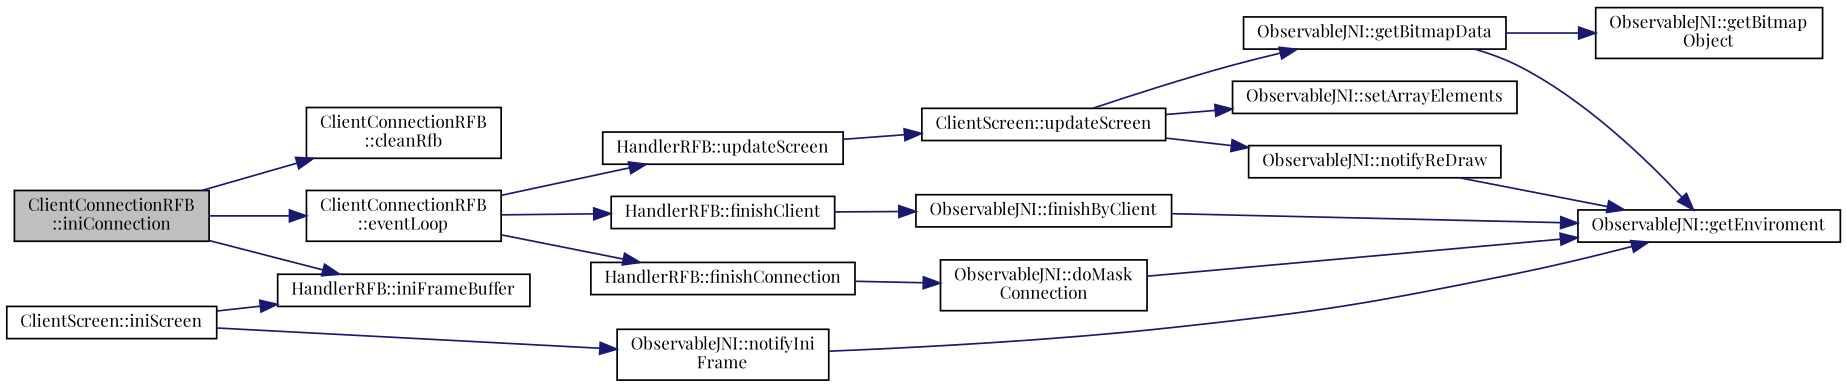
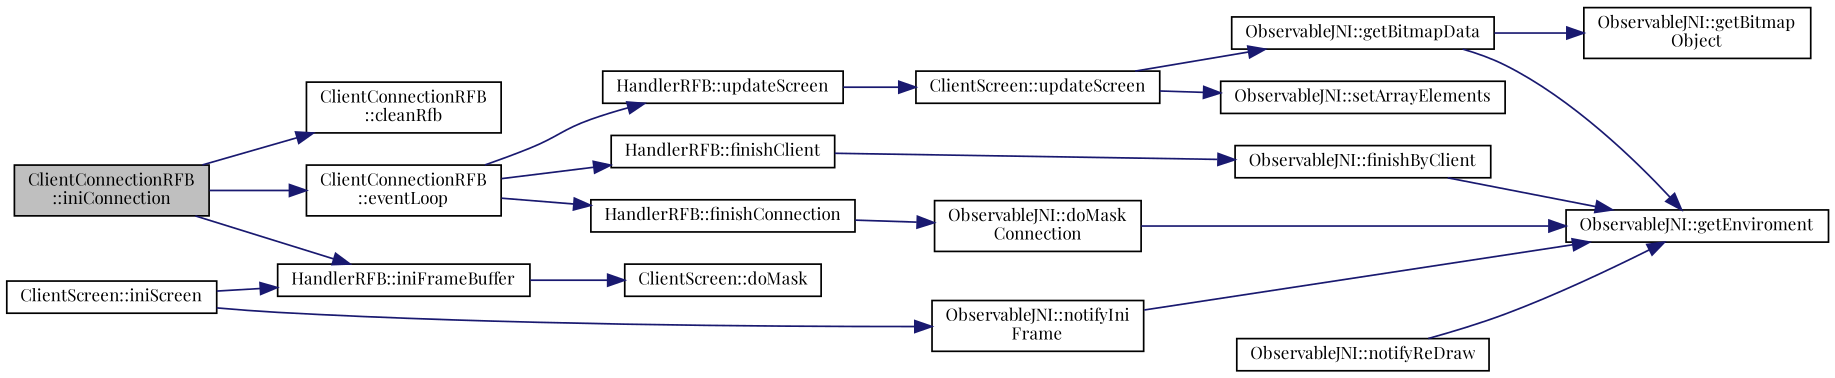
edge "ClientScreen::updateScreen" -> "ObservableJNI::notifyReDraw": removed
node "ClientScreen::doMask": added
